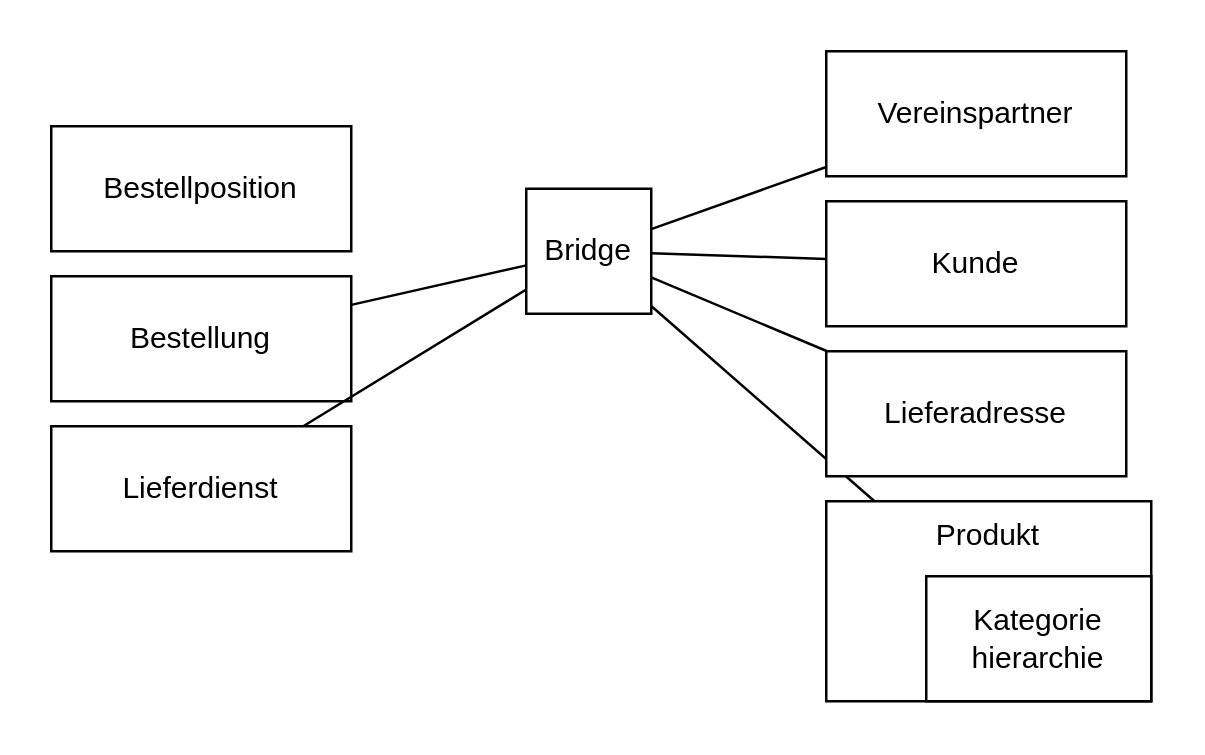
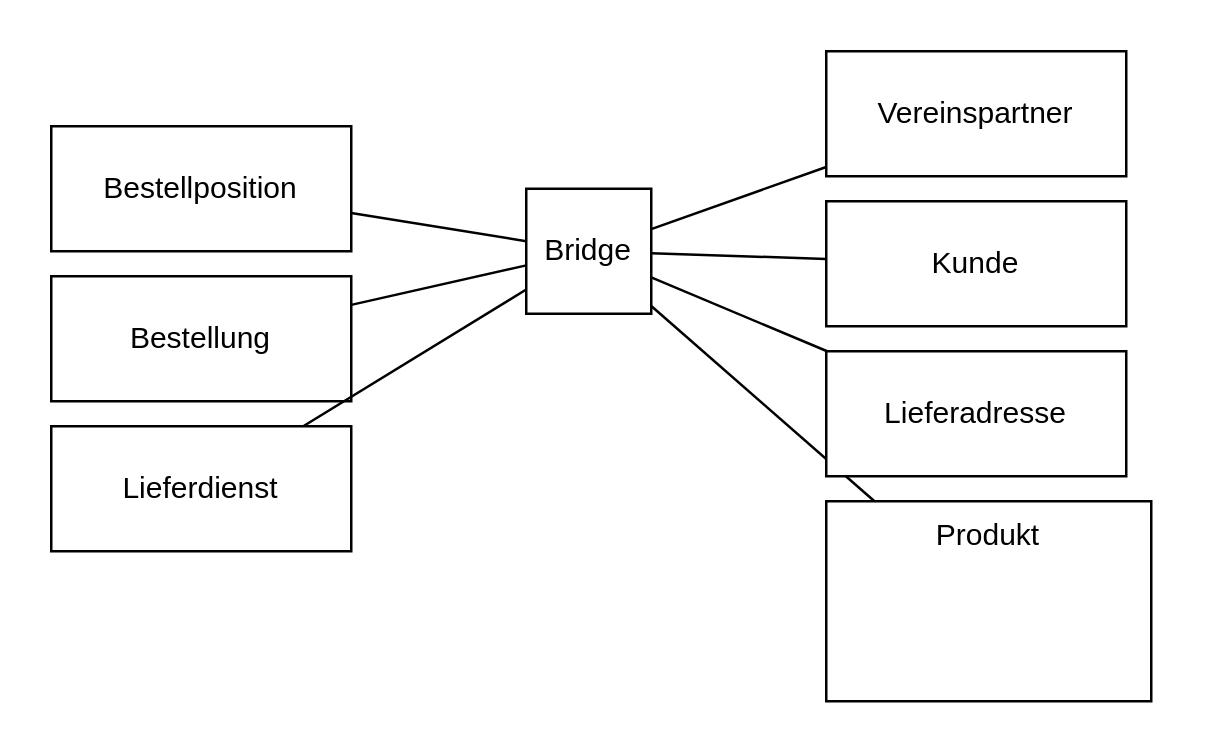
edge "Bestellposition" -- "Bridge": added
node "Kategorie hierarchie": removed
